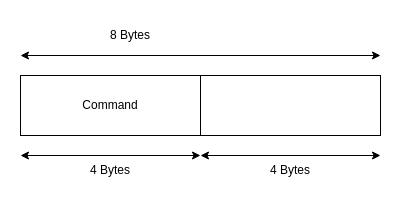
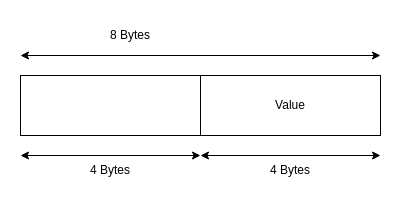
node "Command": removed
node "Value": added
